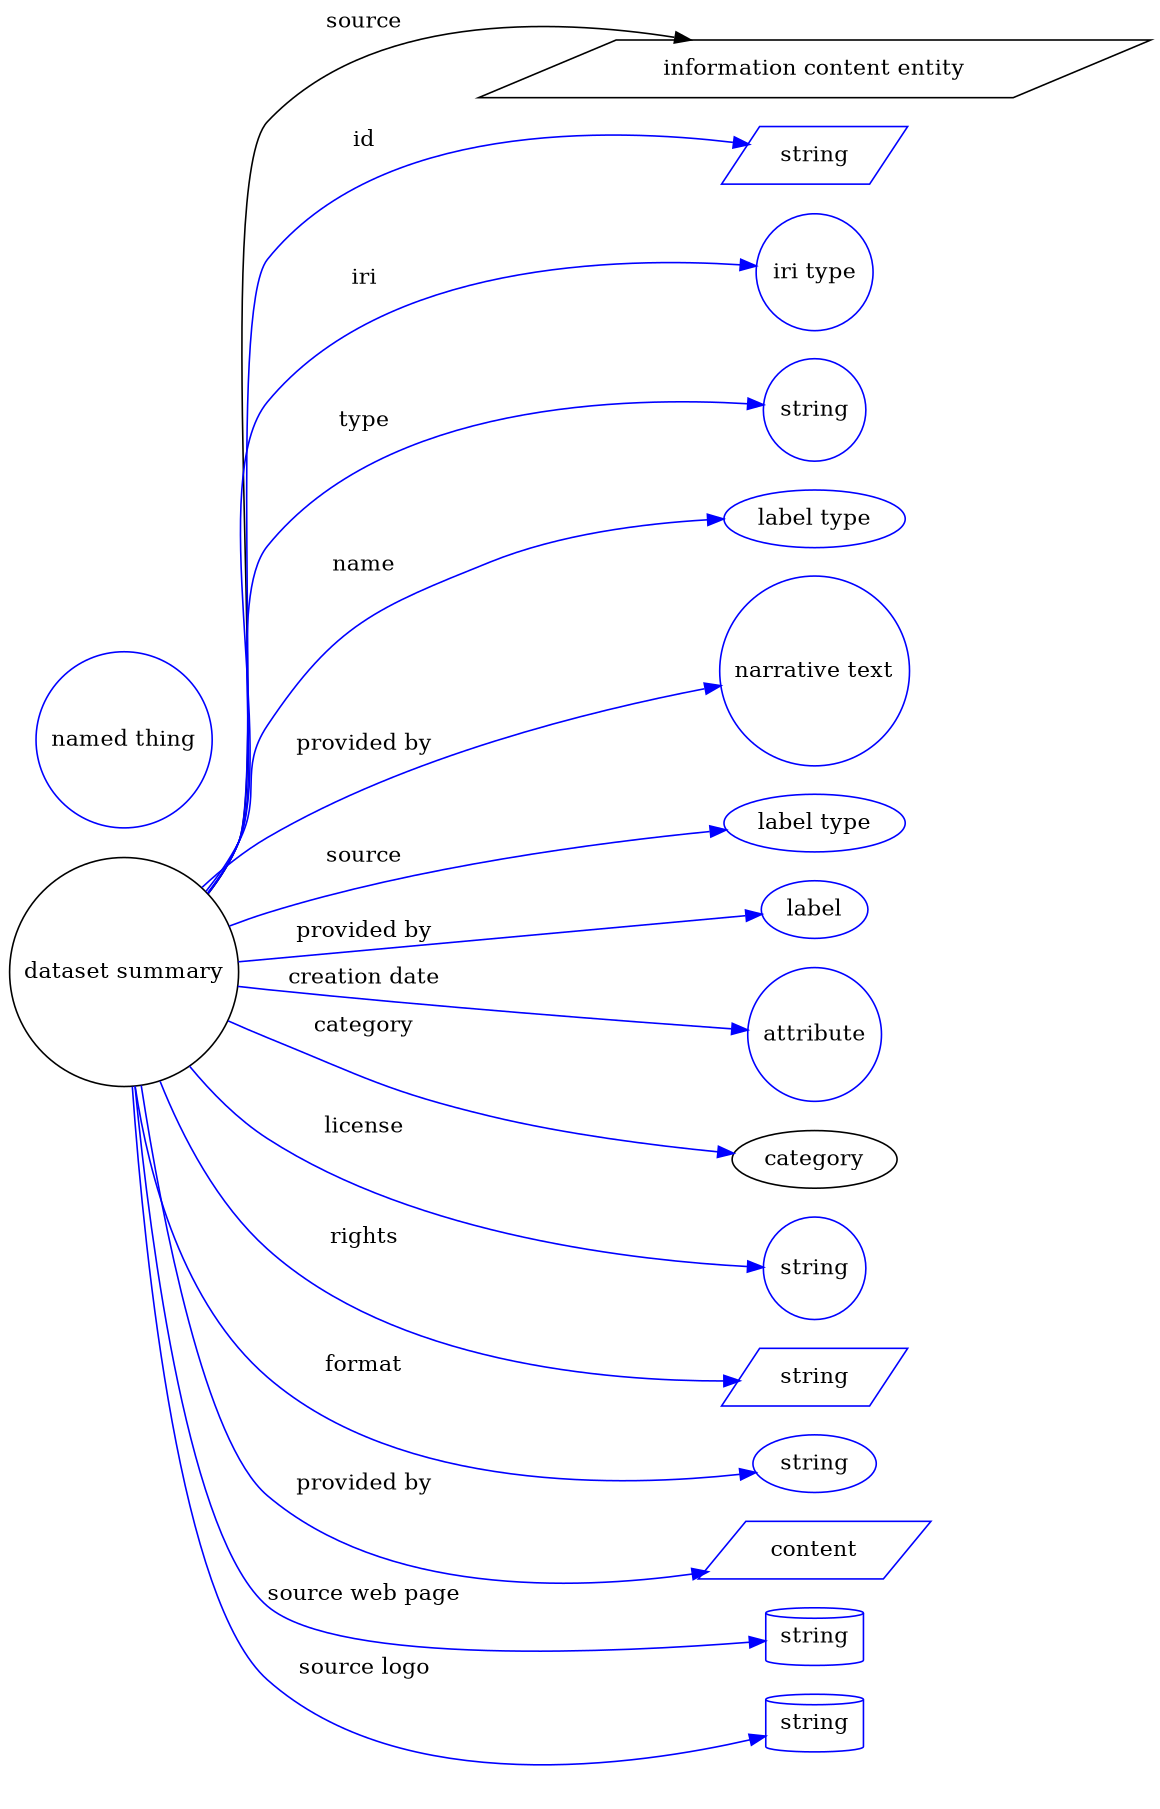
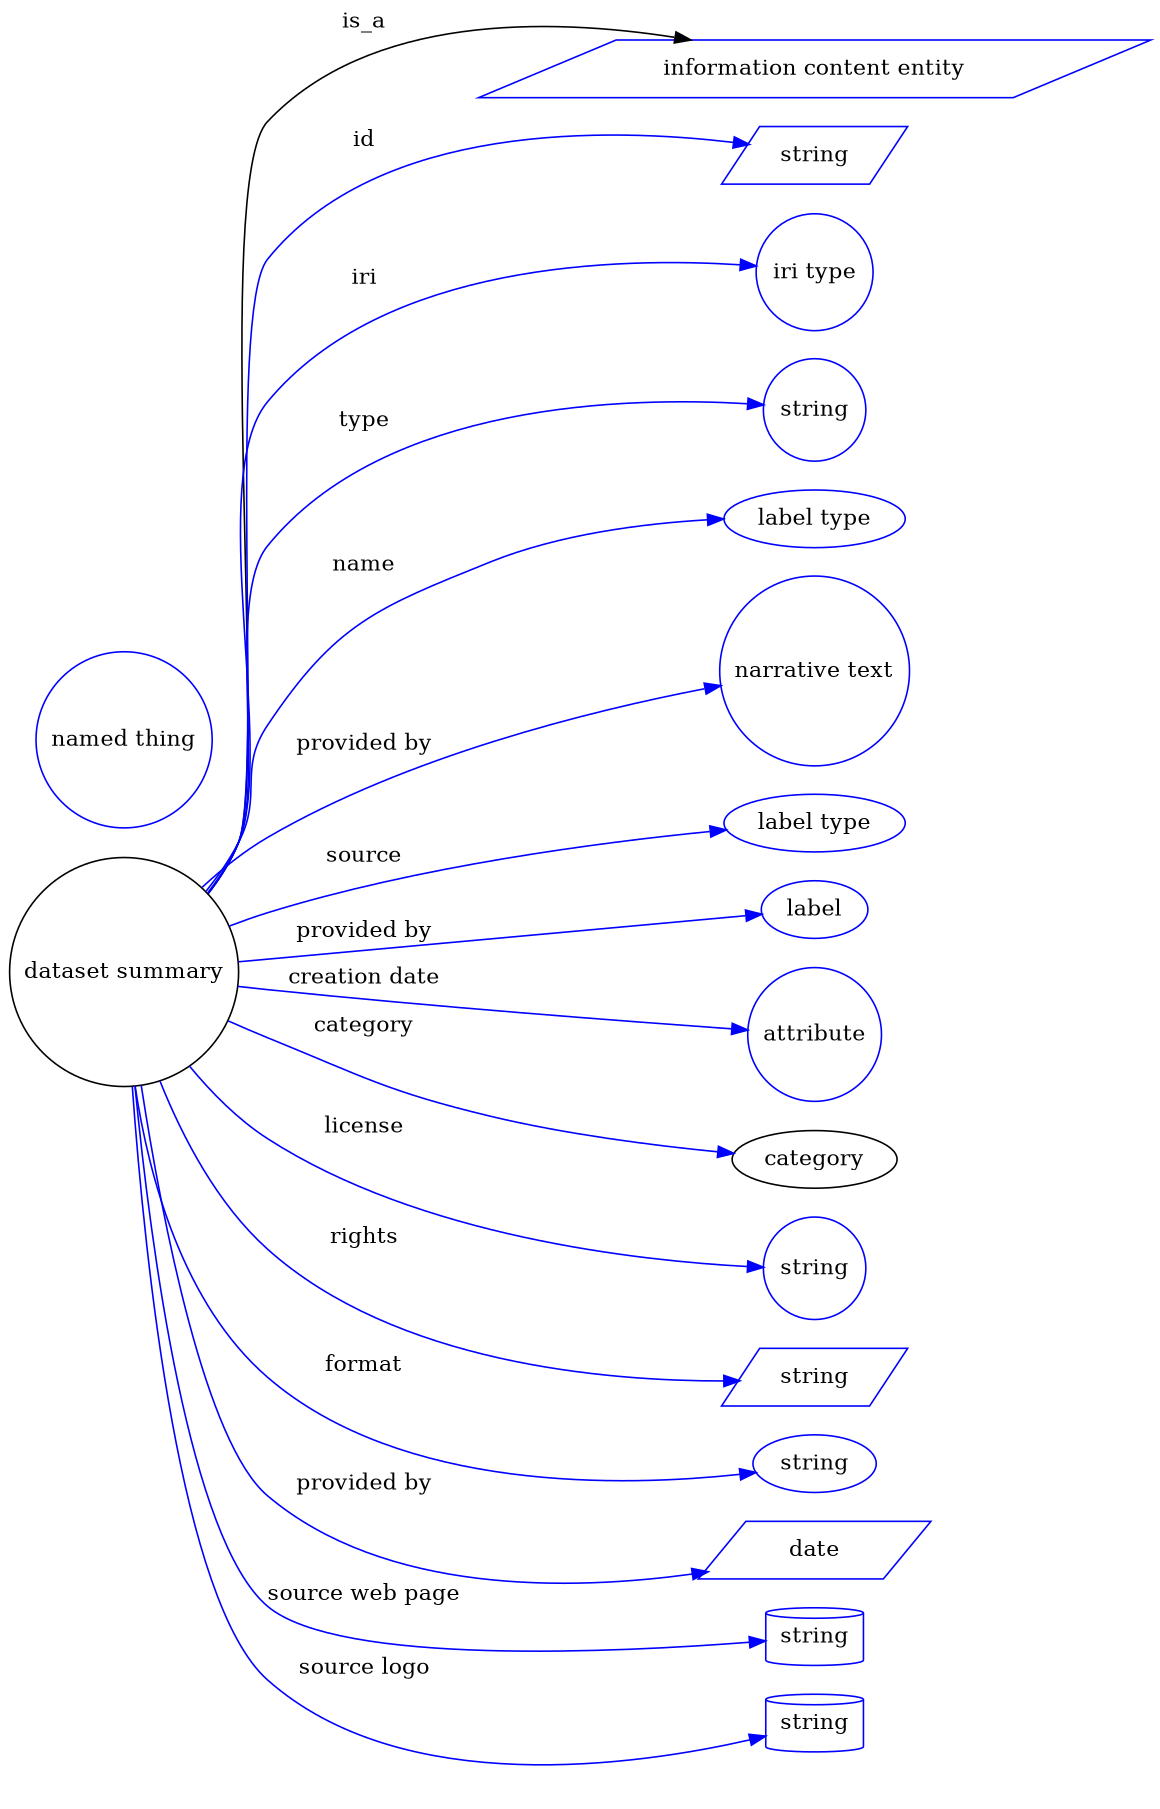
edge "dataset summary" -> "information content entity": label "source" -> "is_a"
node "information content entity": color black -> blue
node "content": label "content" -> "date"
